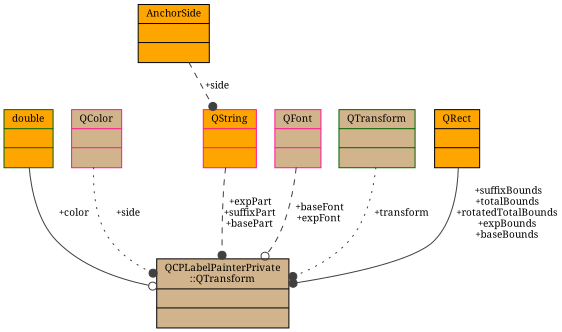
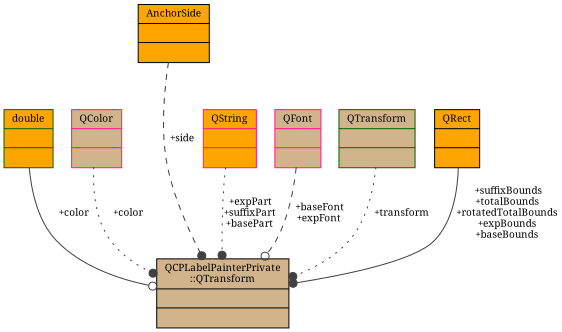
edge "AnchorSide" -> "QString": now "AnchorSide" -> "QCPLabelPainterPrivate"
edge "QString" -> "QCPLabelPainterPrivate": style dashed -> dotted
edge "QColor" -> "QCPLabelPainterPrivate": label " +side" -> " +color"
